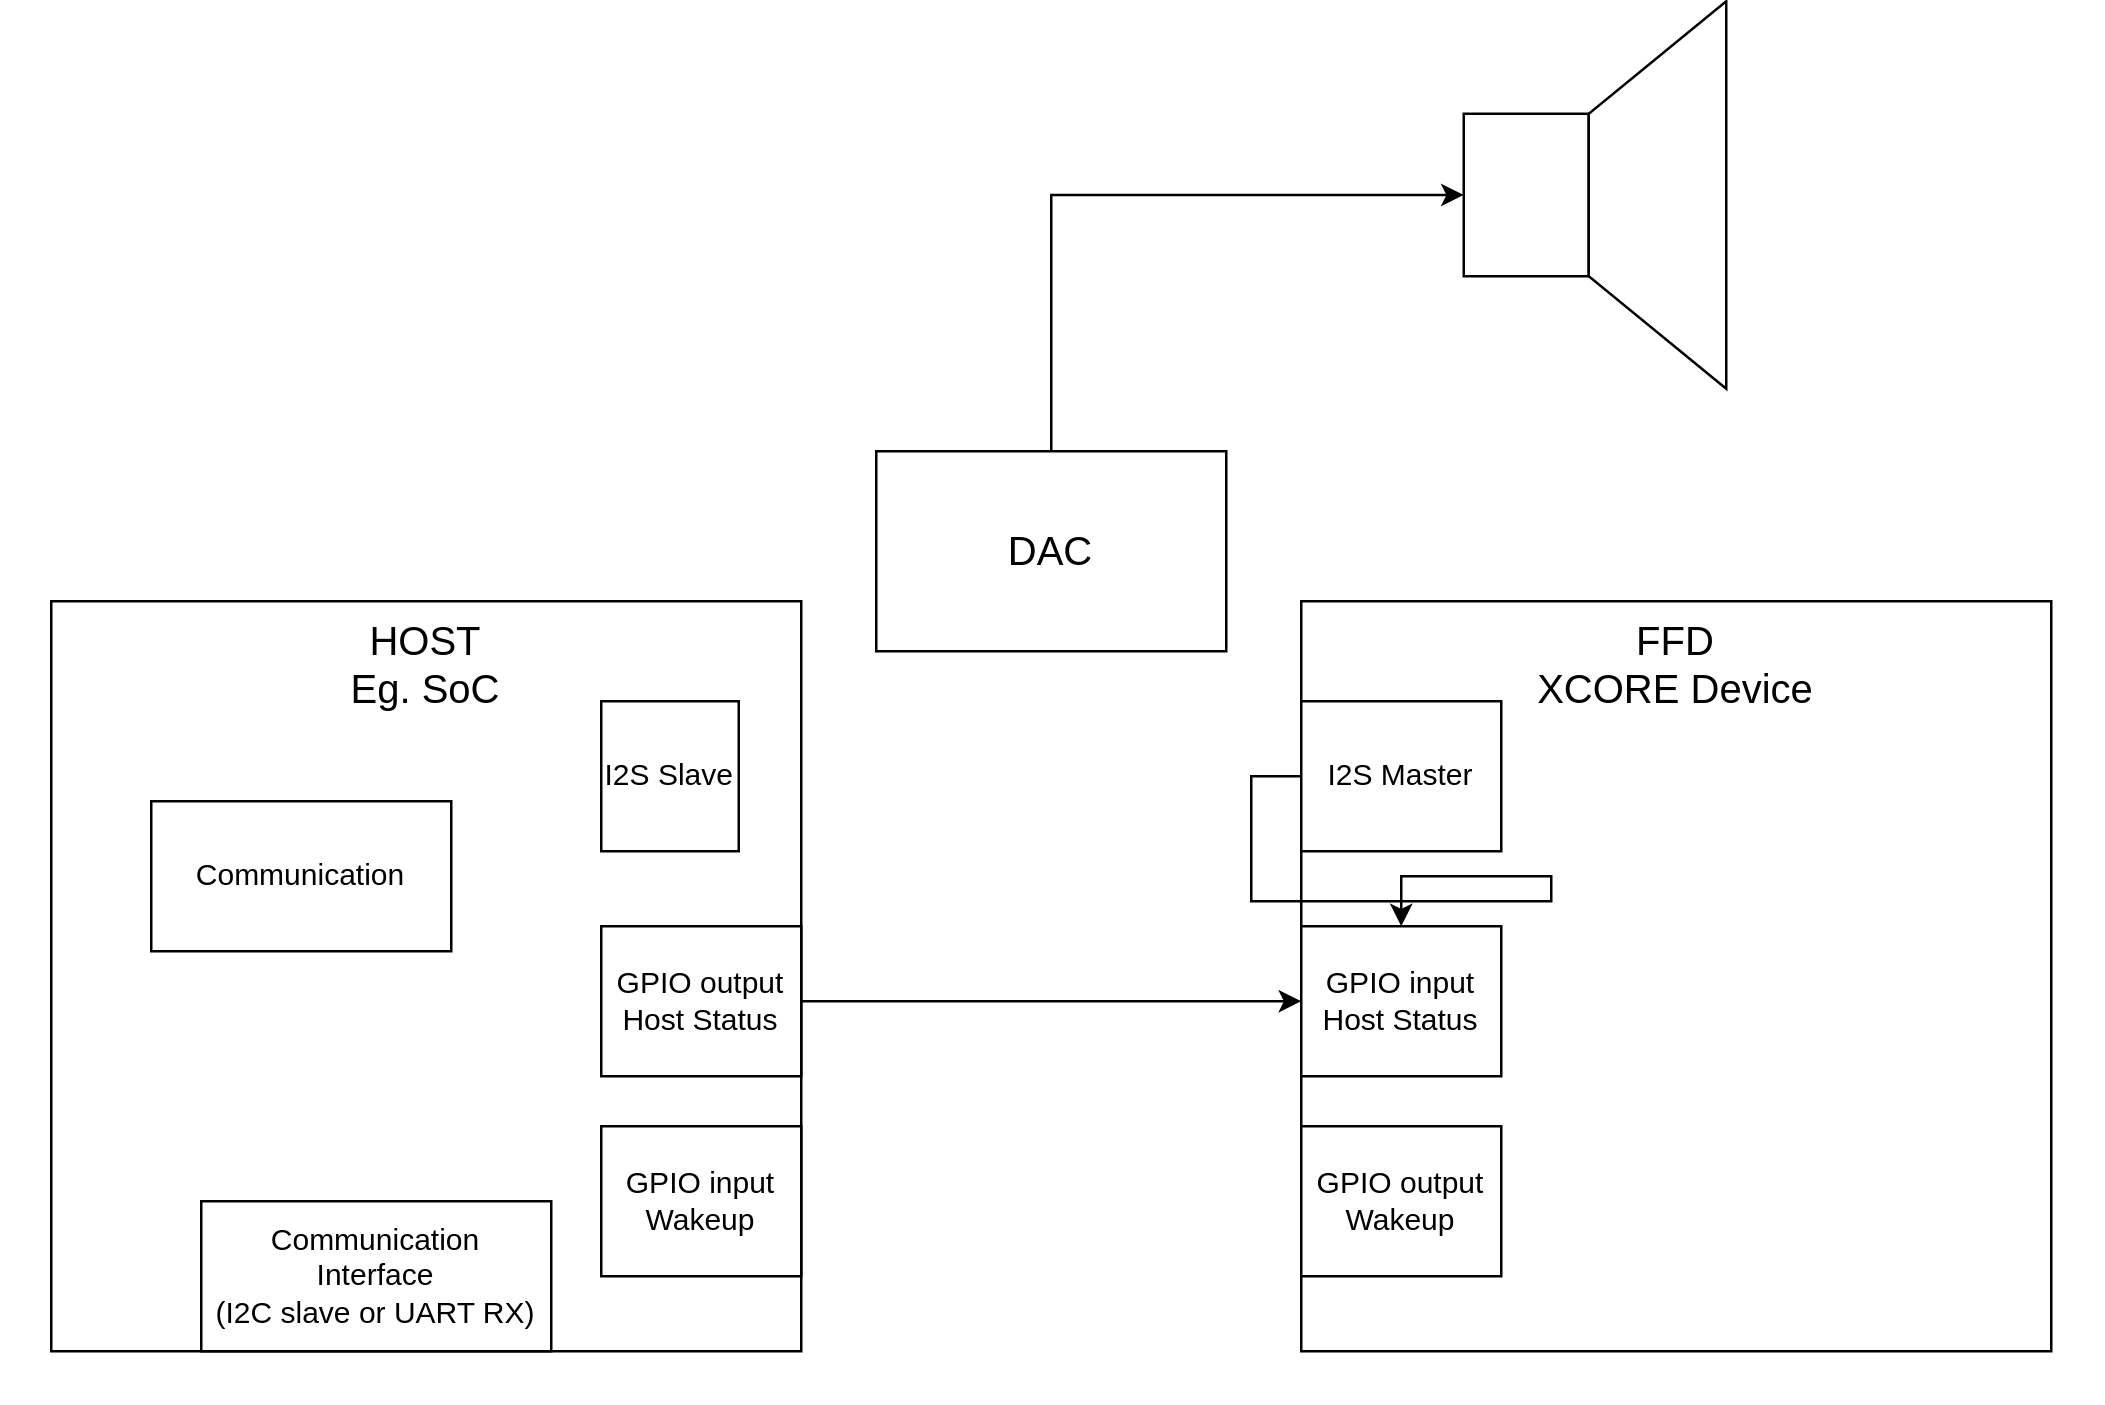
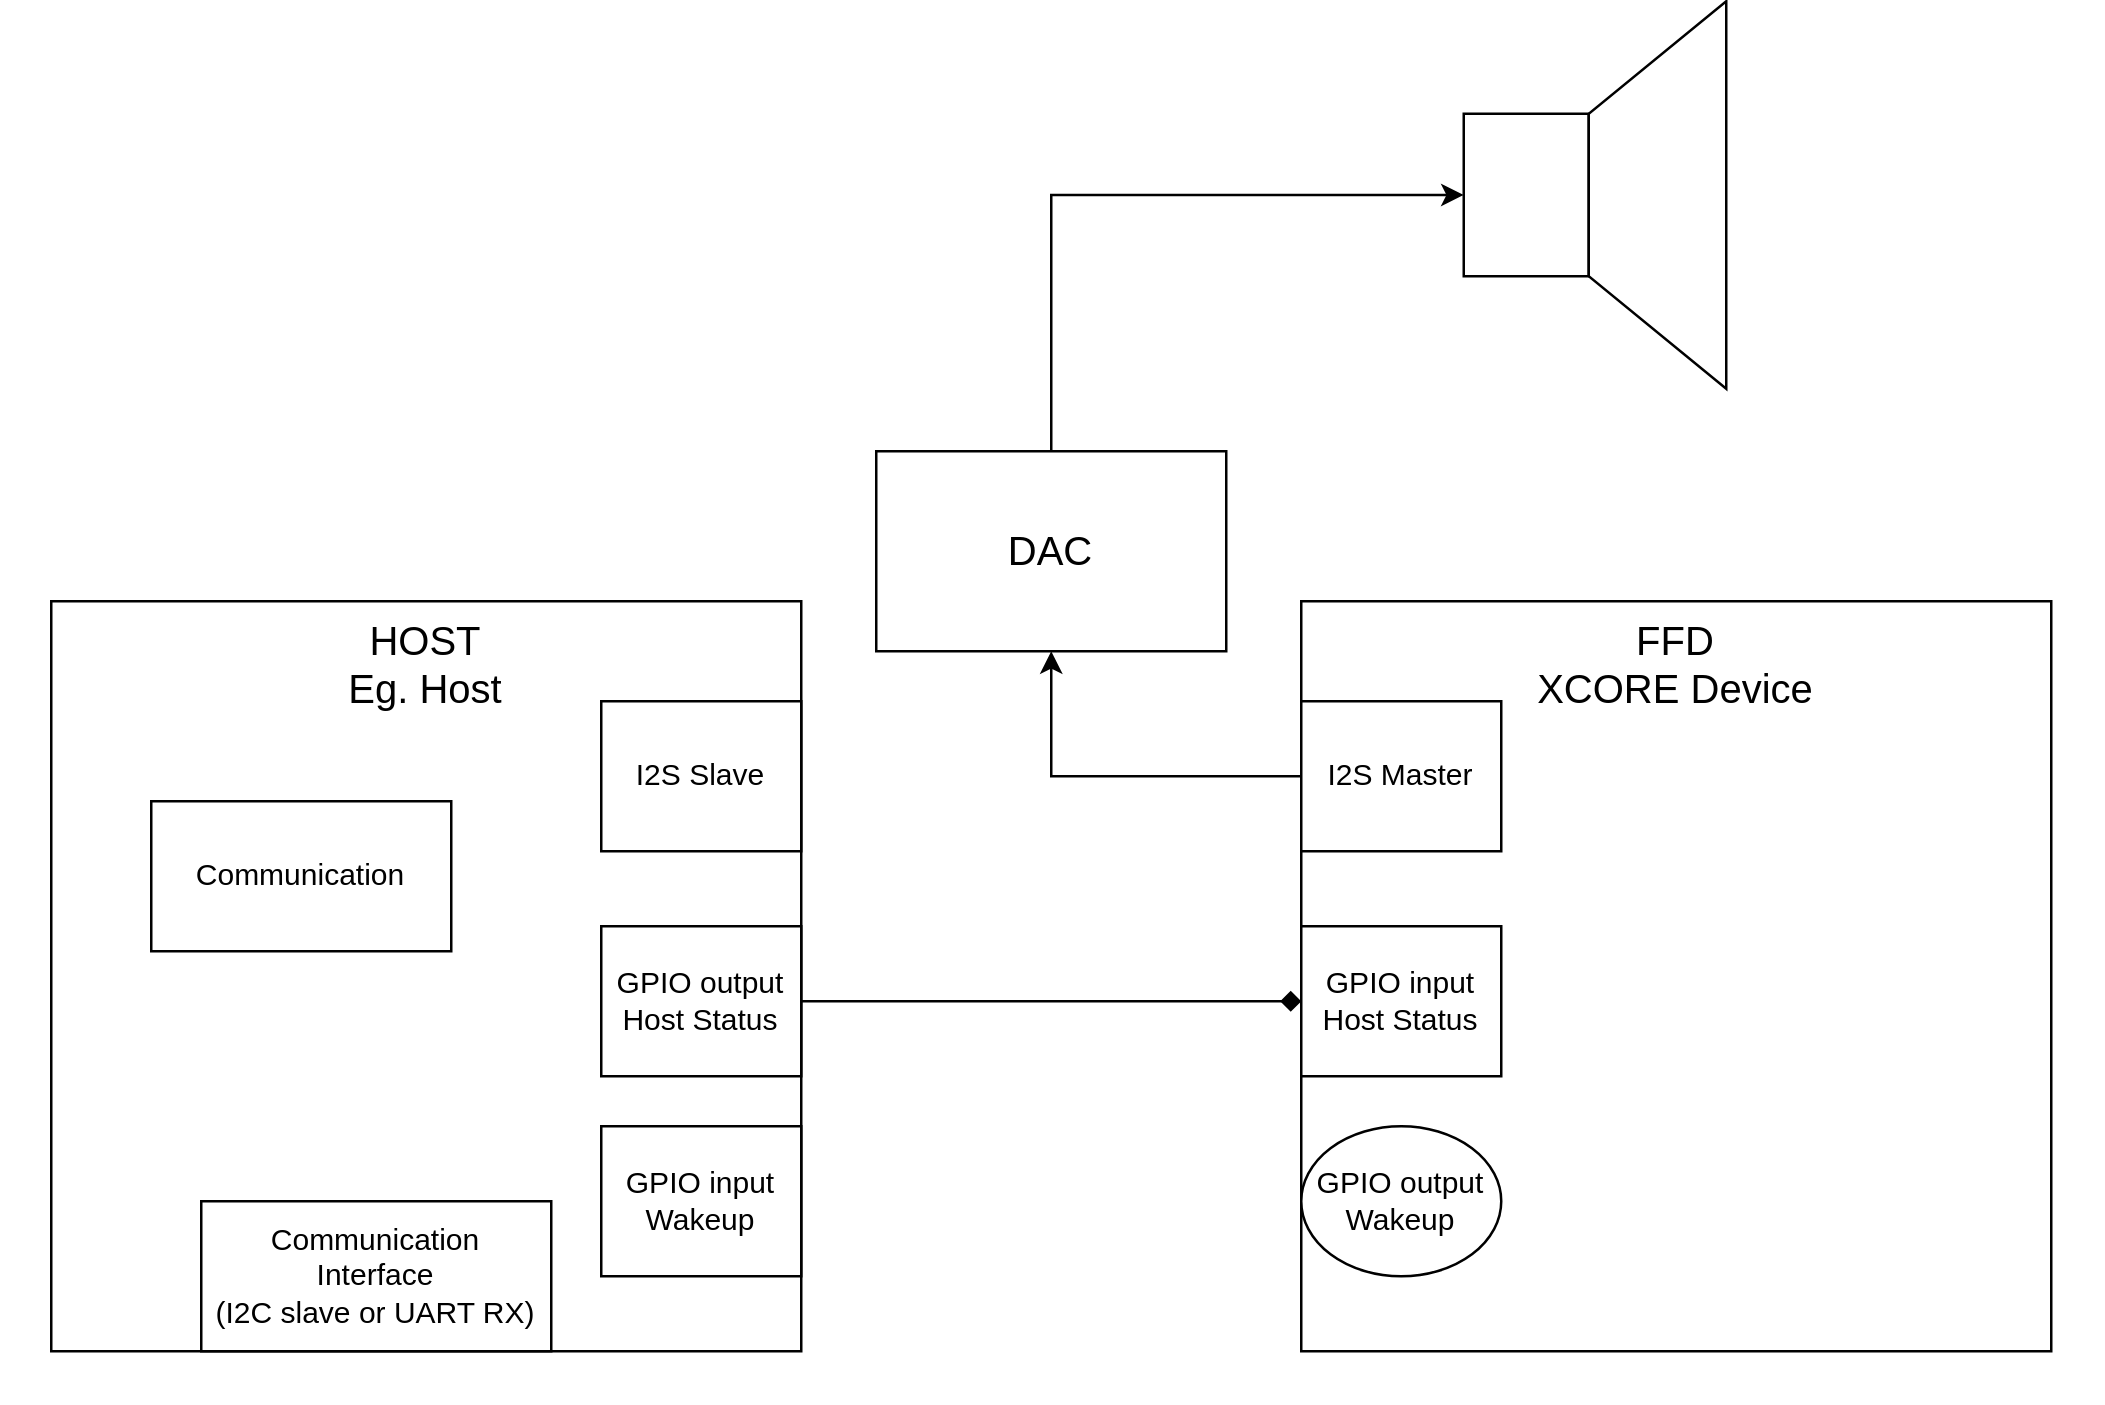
node "HOSTEg. SoC": label "HOSTEg. SoC" -> "HOSTEg. Host"
node "I2S Slave": size 138x150 -> 200x150
edge "I2S Master" -> "GPIO input Host Status": now "I2S Master" -> "DAC"
edge "GPIO output Host Status" -> "GPIO input Host Status": arrowhead classic -> diamond
node "GPIO output Wakeup": shape rectangle -> ellipse
